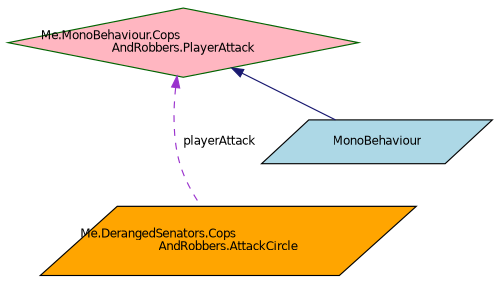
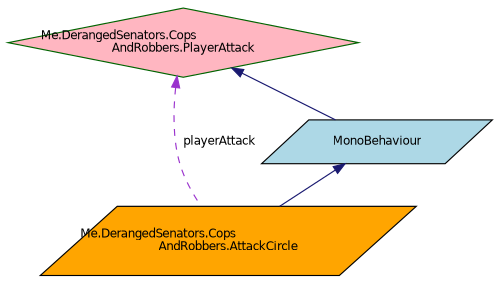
node "Me.MonoBehaviour.Cops AndRobbers.PlayerAttack": label "Me.MonoBehaviour.Cops AndRobbers.PlayerAttack" -> "Me.DerangedSenators.Cops AndRobbers.PlayerAttack"
edge "Me.DerangedSenators.Cops AndRobbers.AttackCircle" -> "MonoBehaviour": added
